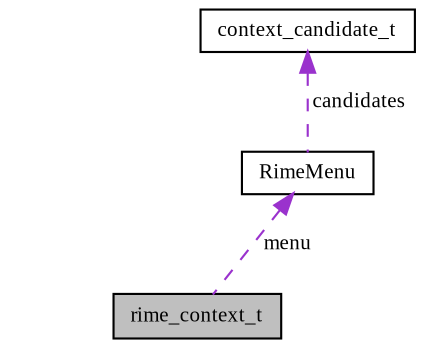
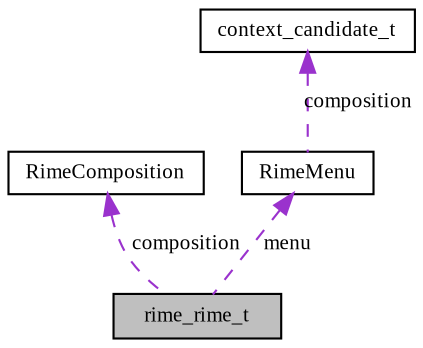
edge "RimeMenu" -> "context_candidate_t": label " candidates" -> " composition"
node "RimeComposition": added
node "rime_context_t": label "rime_context_t" -> "rime_rime_t"
